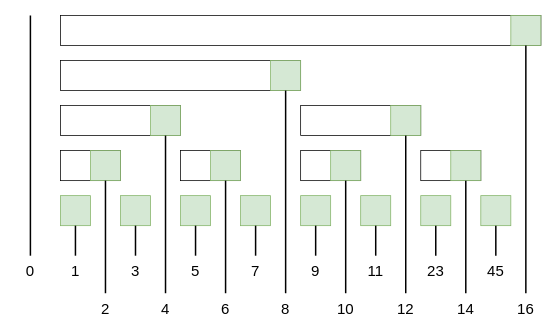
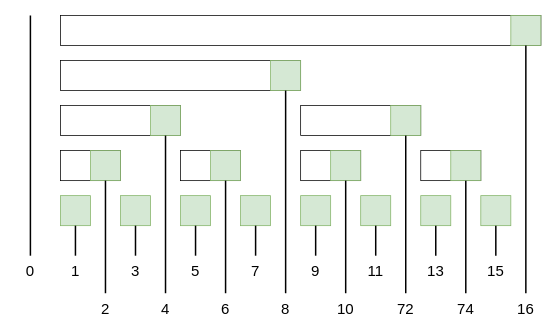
node "23": label "23" -> "13"
node "45": label "45" -> "15"
node "12": label "12" -> "72"
node "14": label "14" -> "74"
